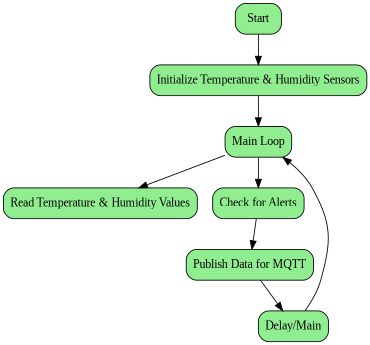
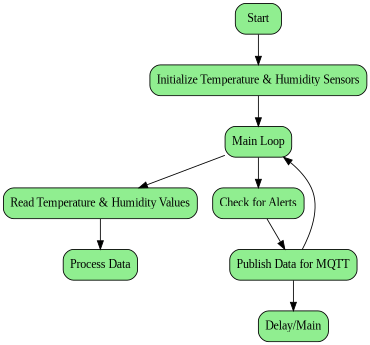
edge "Delay/Main" -> "Main Loop": now "Publish Data for MQTT" -> "Main Loop"
node "Process Data": added
